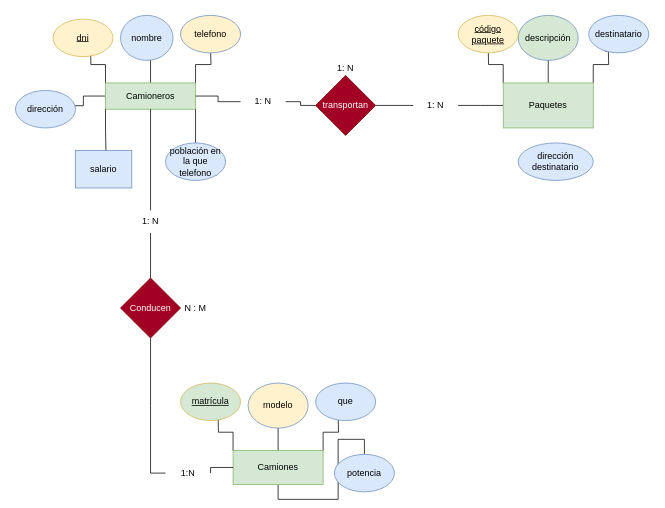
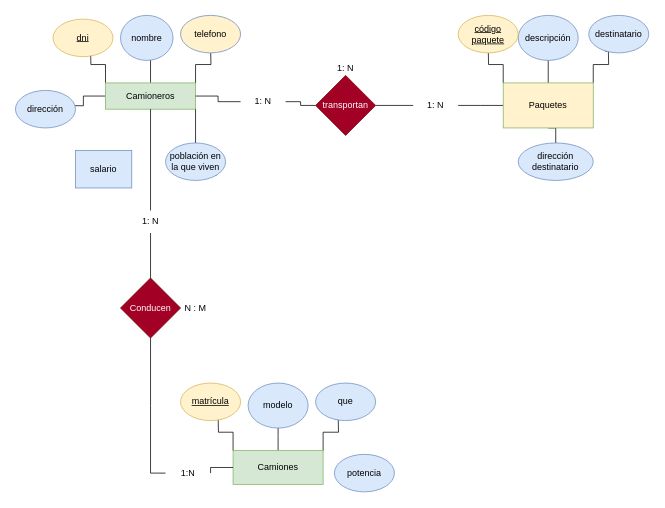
node "descripción": fillcolor #d5e8d4 -> #dae8fc
node "Paquetes": fillcolor #d5e8d4 -> #fff2cc
edge "Camioneros" -- "salario": removed
edge "Paquetes" -- "dirección destinatario": added
node "población en la que telefono": label "población en la que telefono" -> "población en la que viven"
node "matrícula": fillcolor #d5e8d4 -> #fff2cc
node "modelo": fillcolor #fff2cc -> #dae8fc
edge "Camiones" -- "potencia": removed
